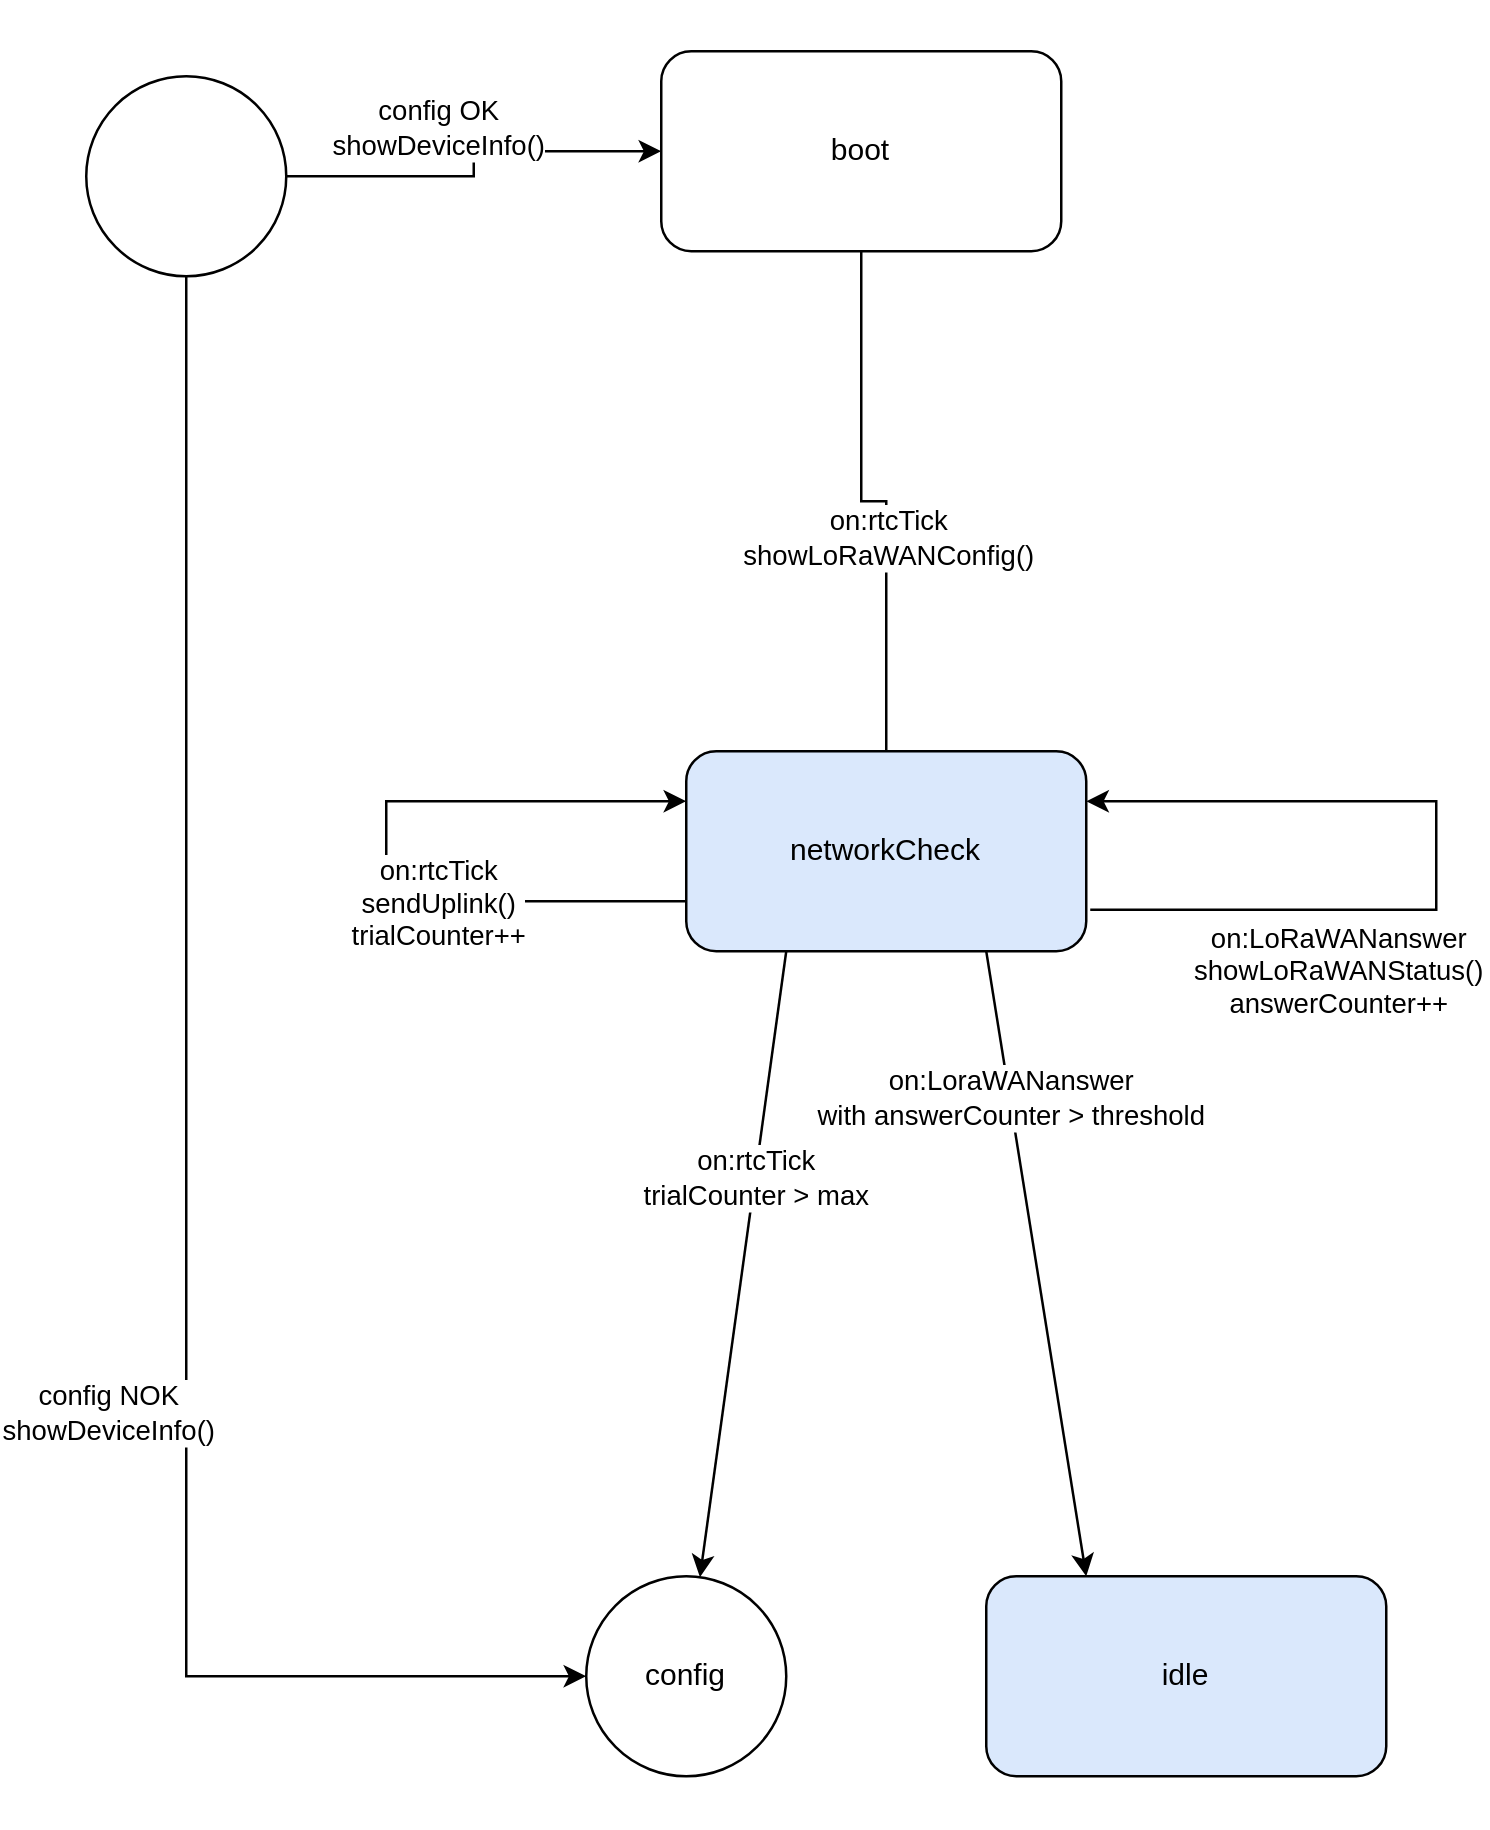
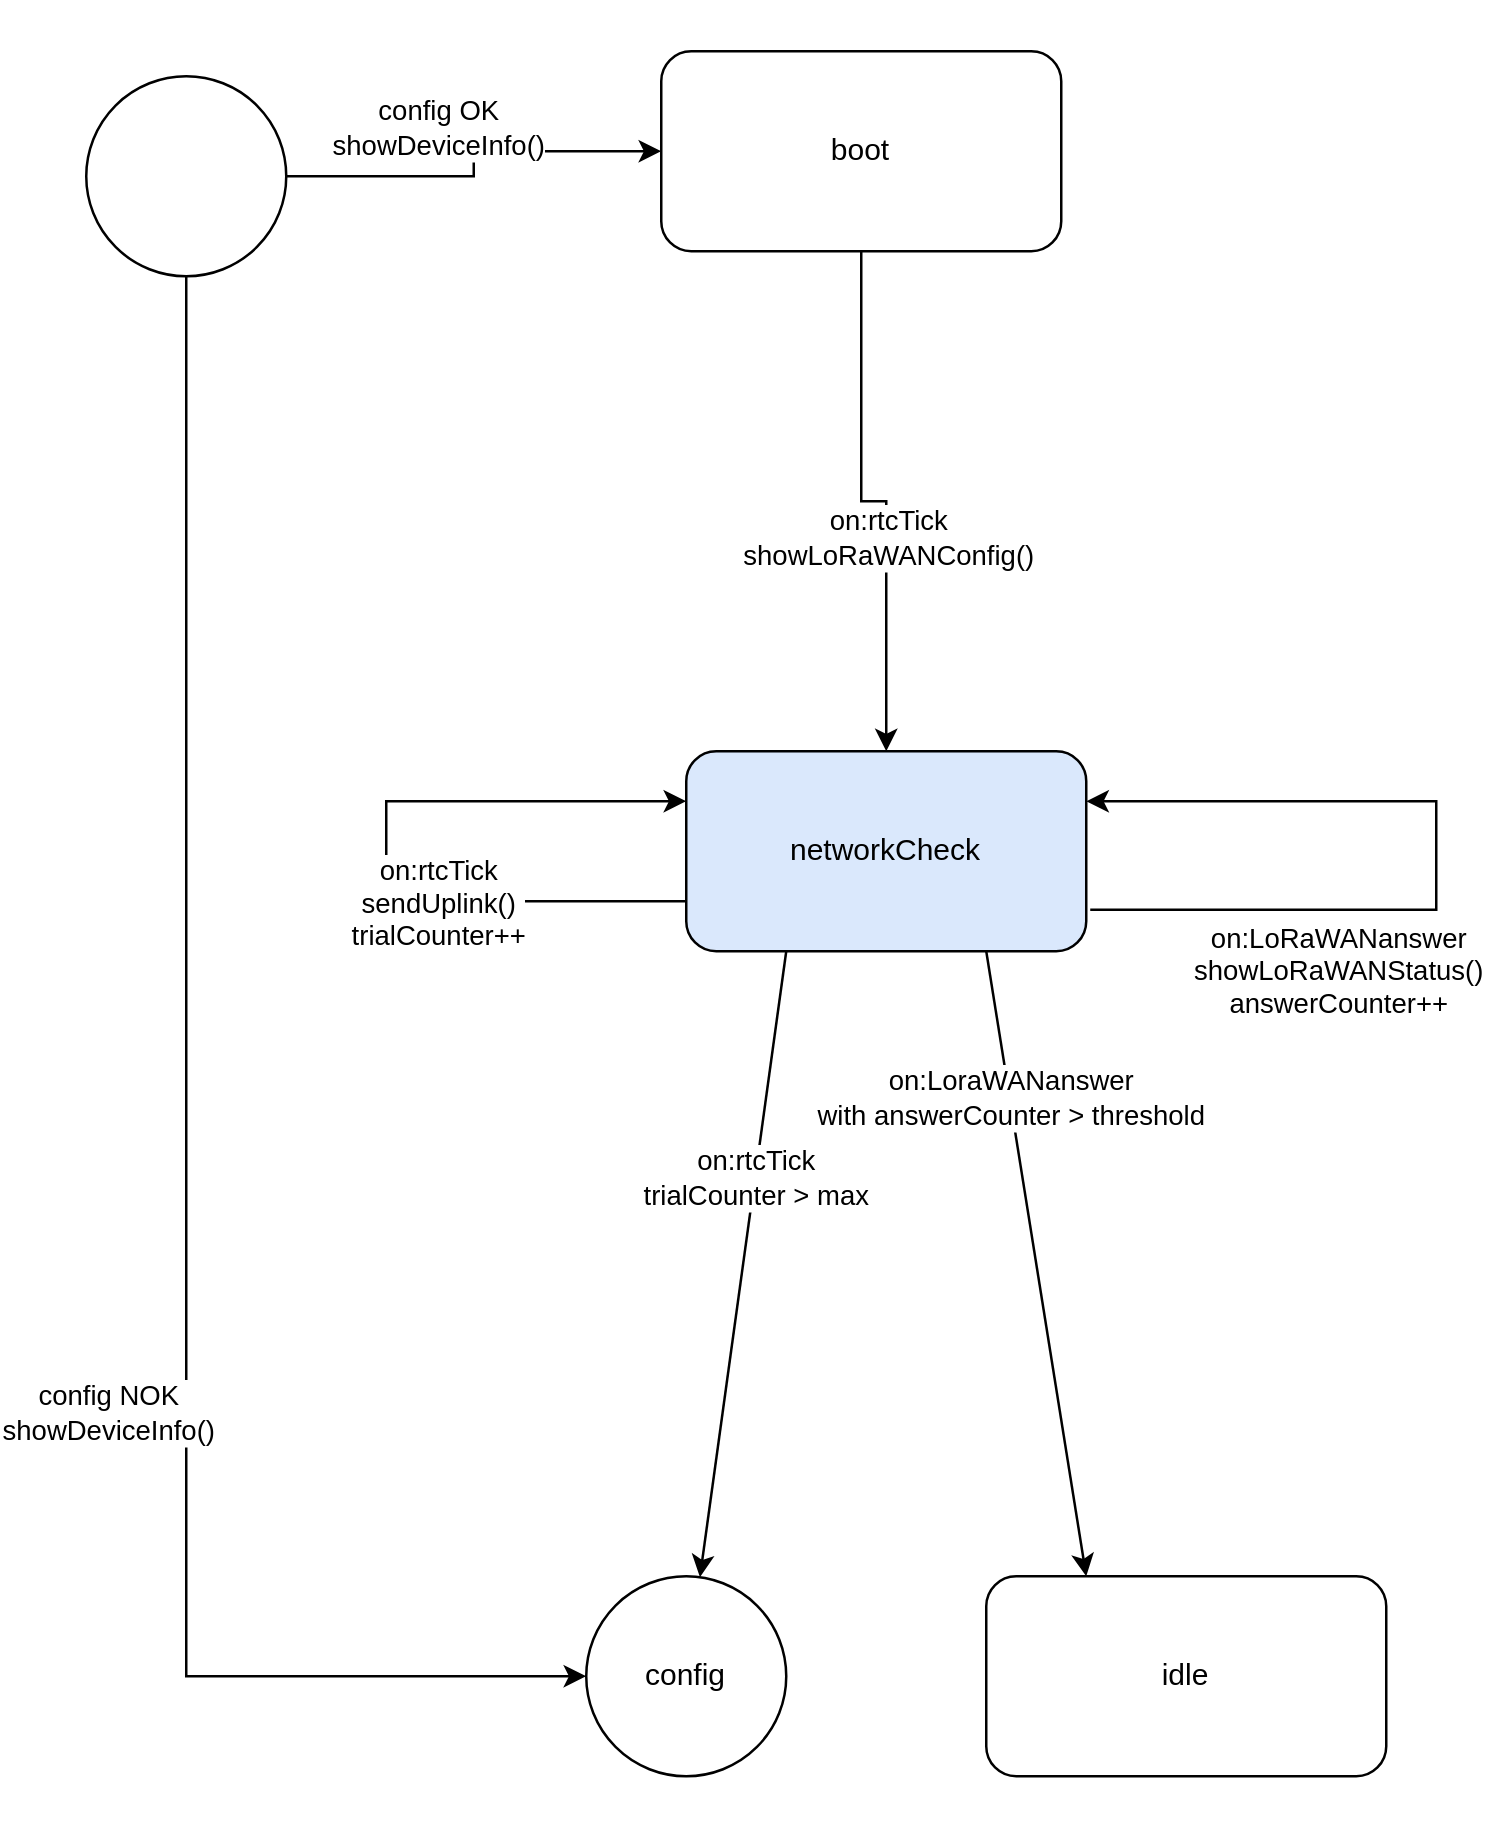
edge "boot" -- "networkCheck": arrowhead none -> classic
node "idle": fillcolor #dae8fc -> #ffffff
